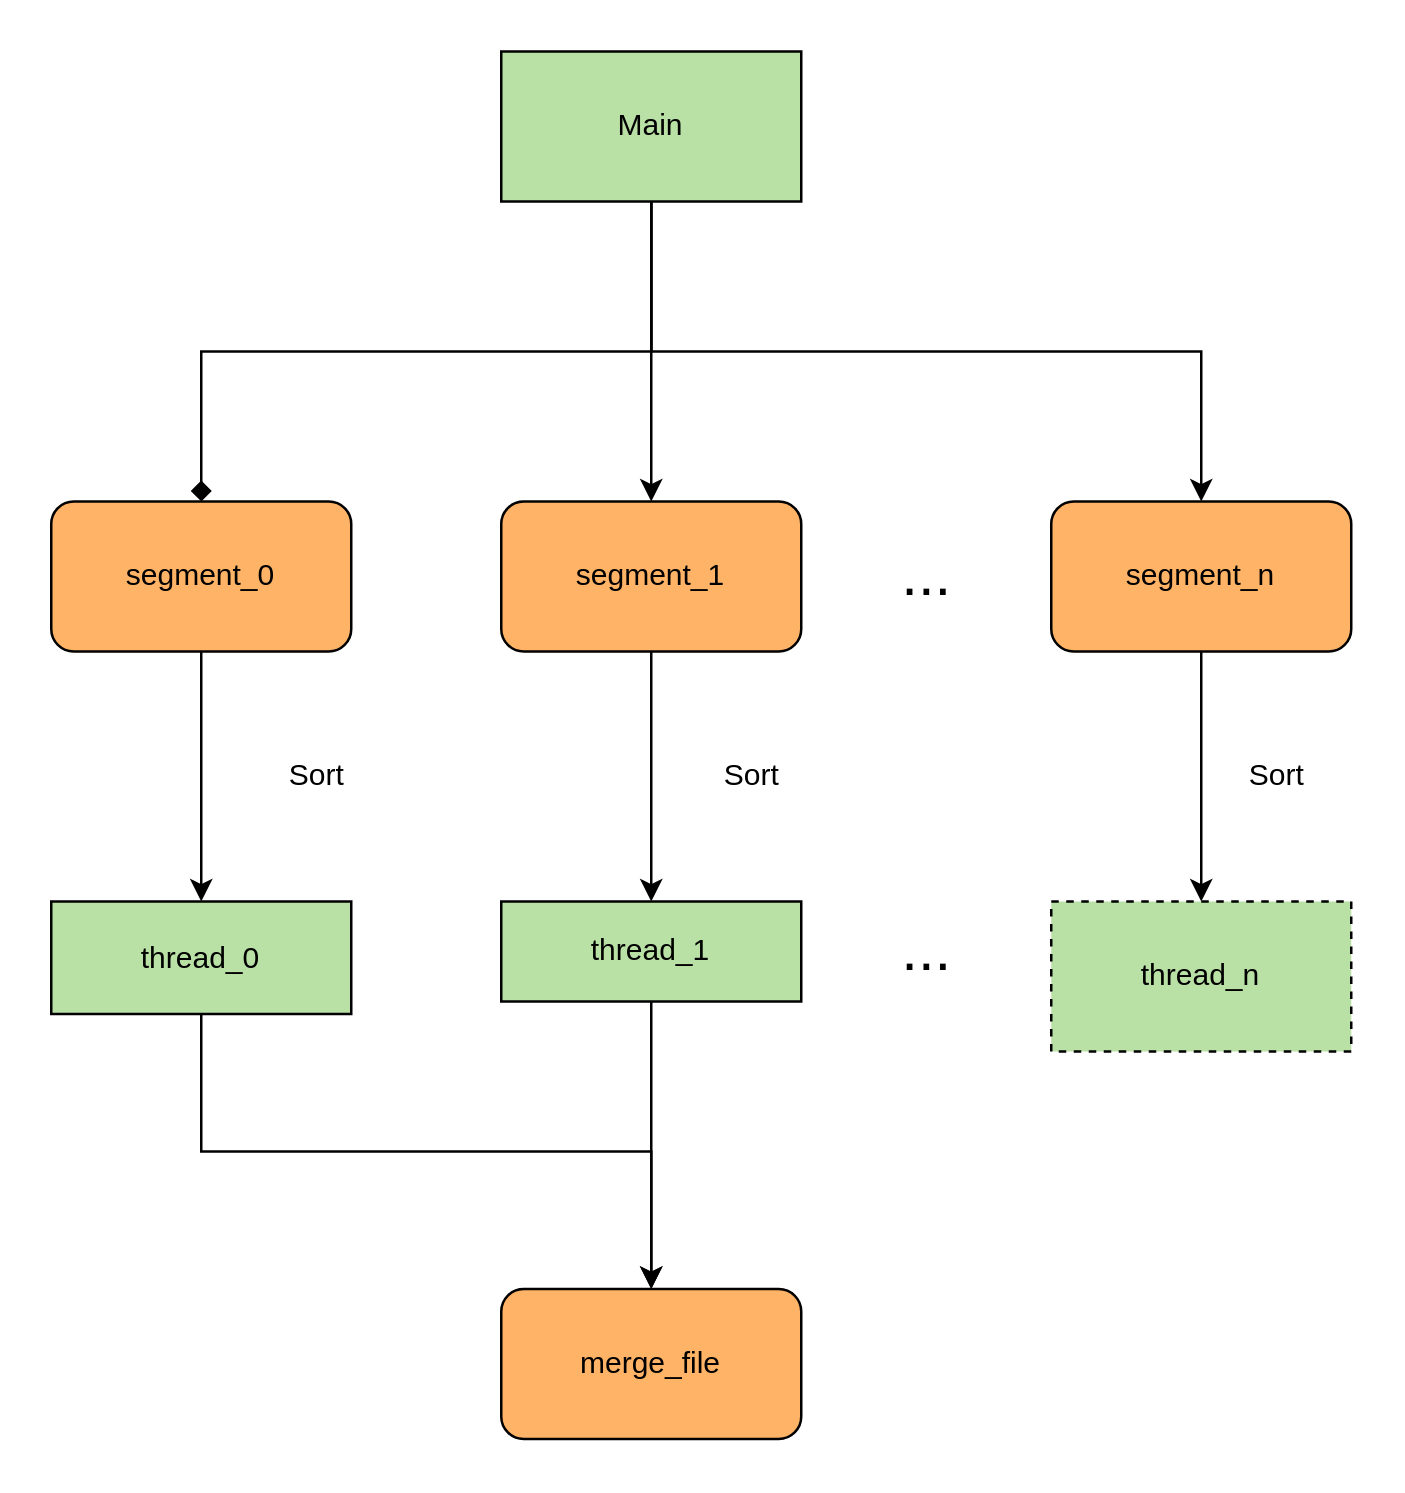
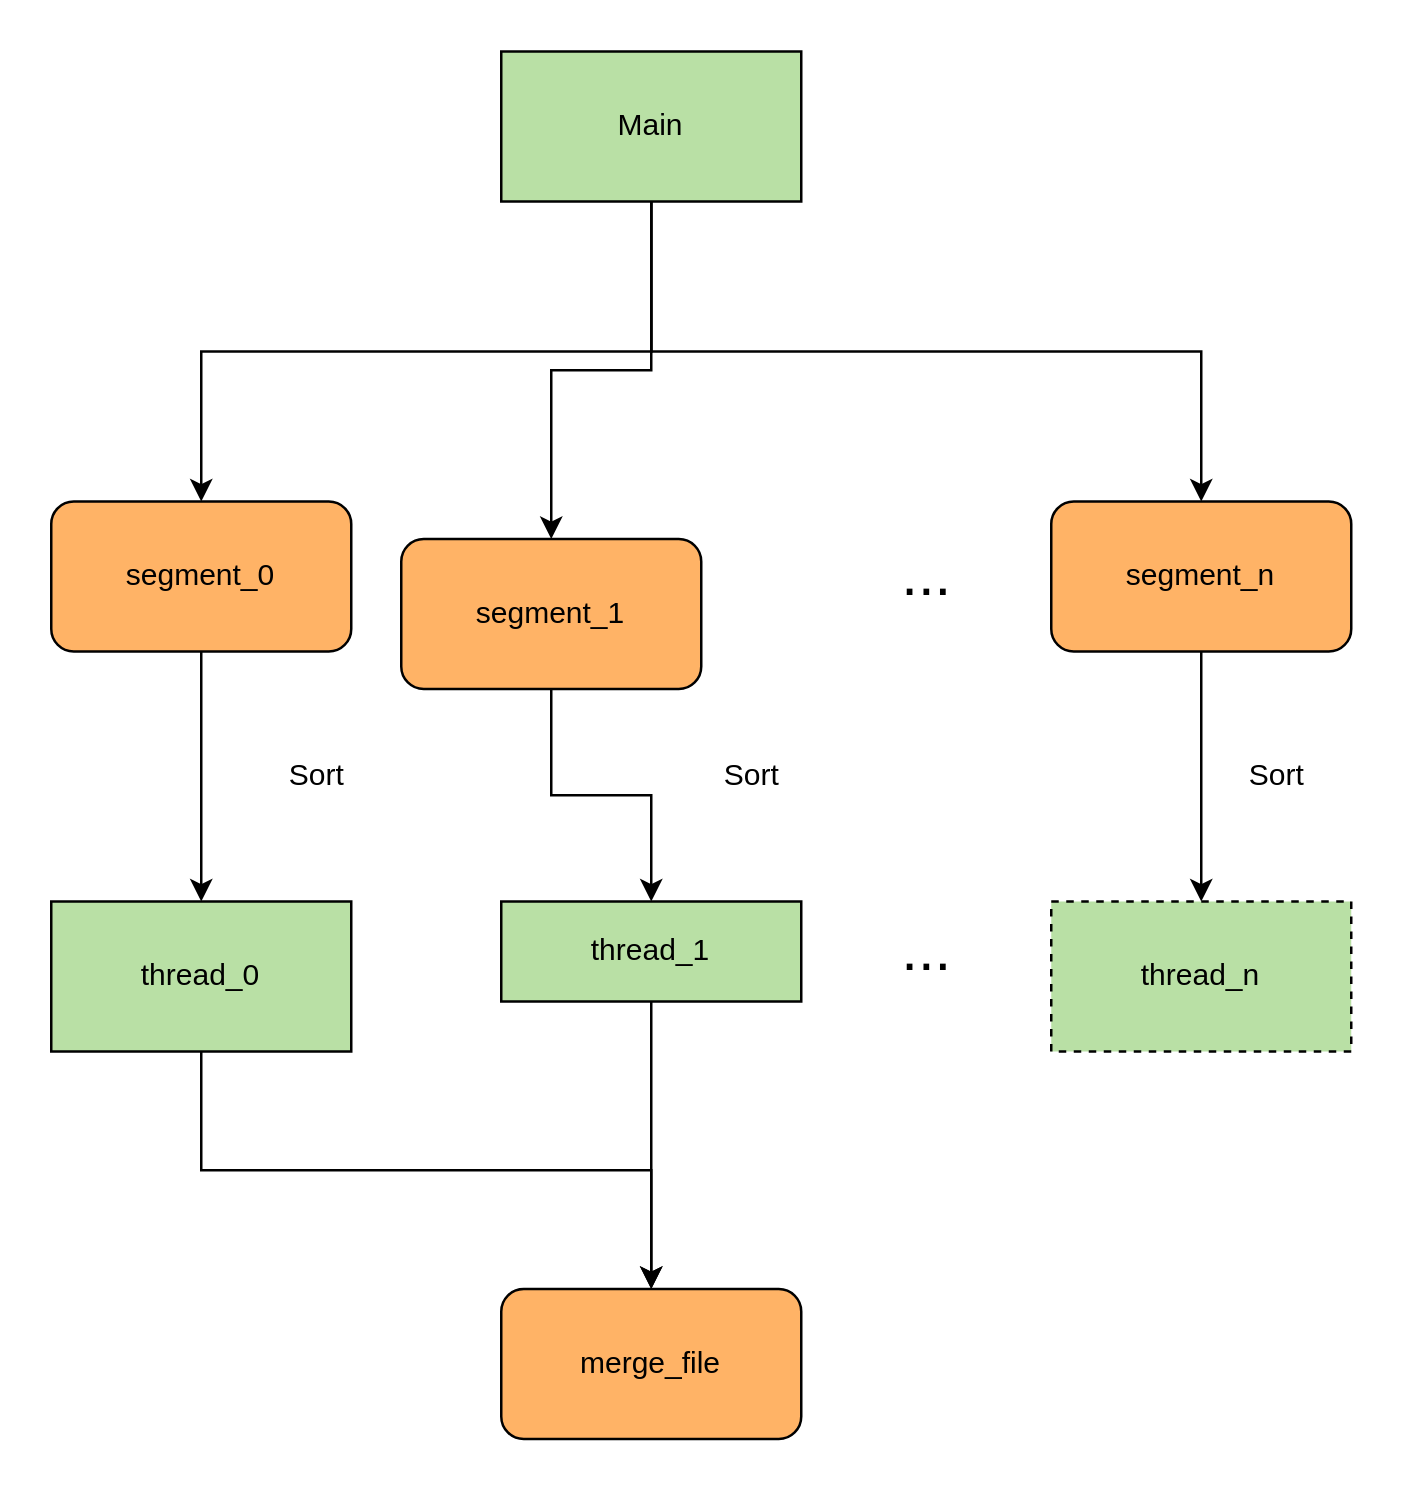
edge "Main" -> "segment_0": arrowhead diamond -> classic
node "segment_1": moved (651, 576) -> (551, 614)
node "thread_0": size 300x113 -> 300x150
